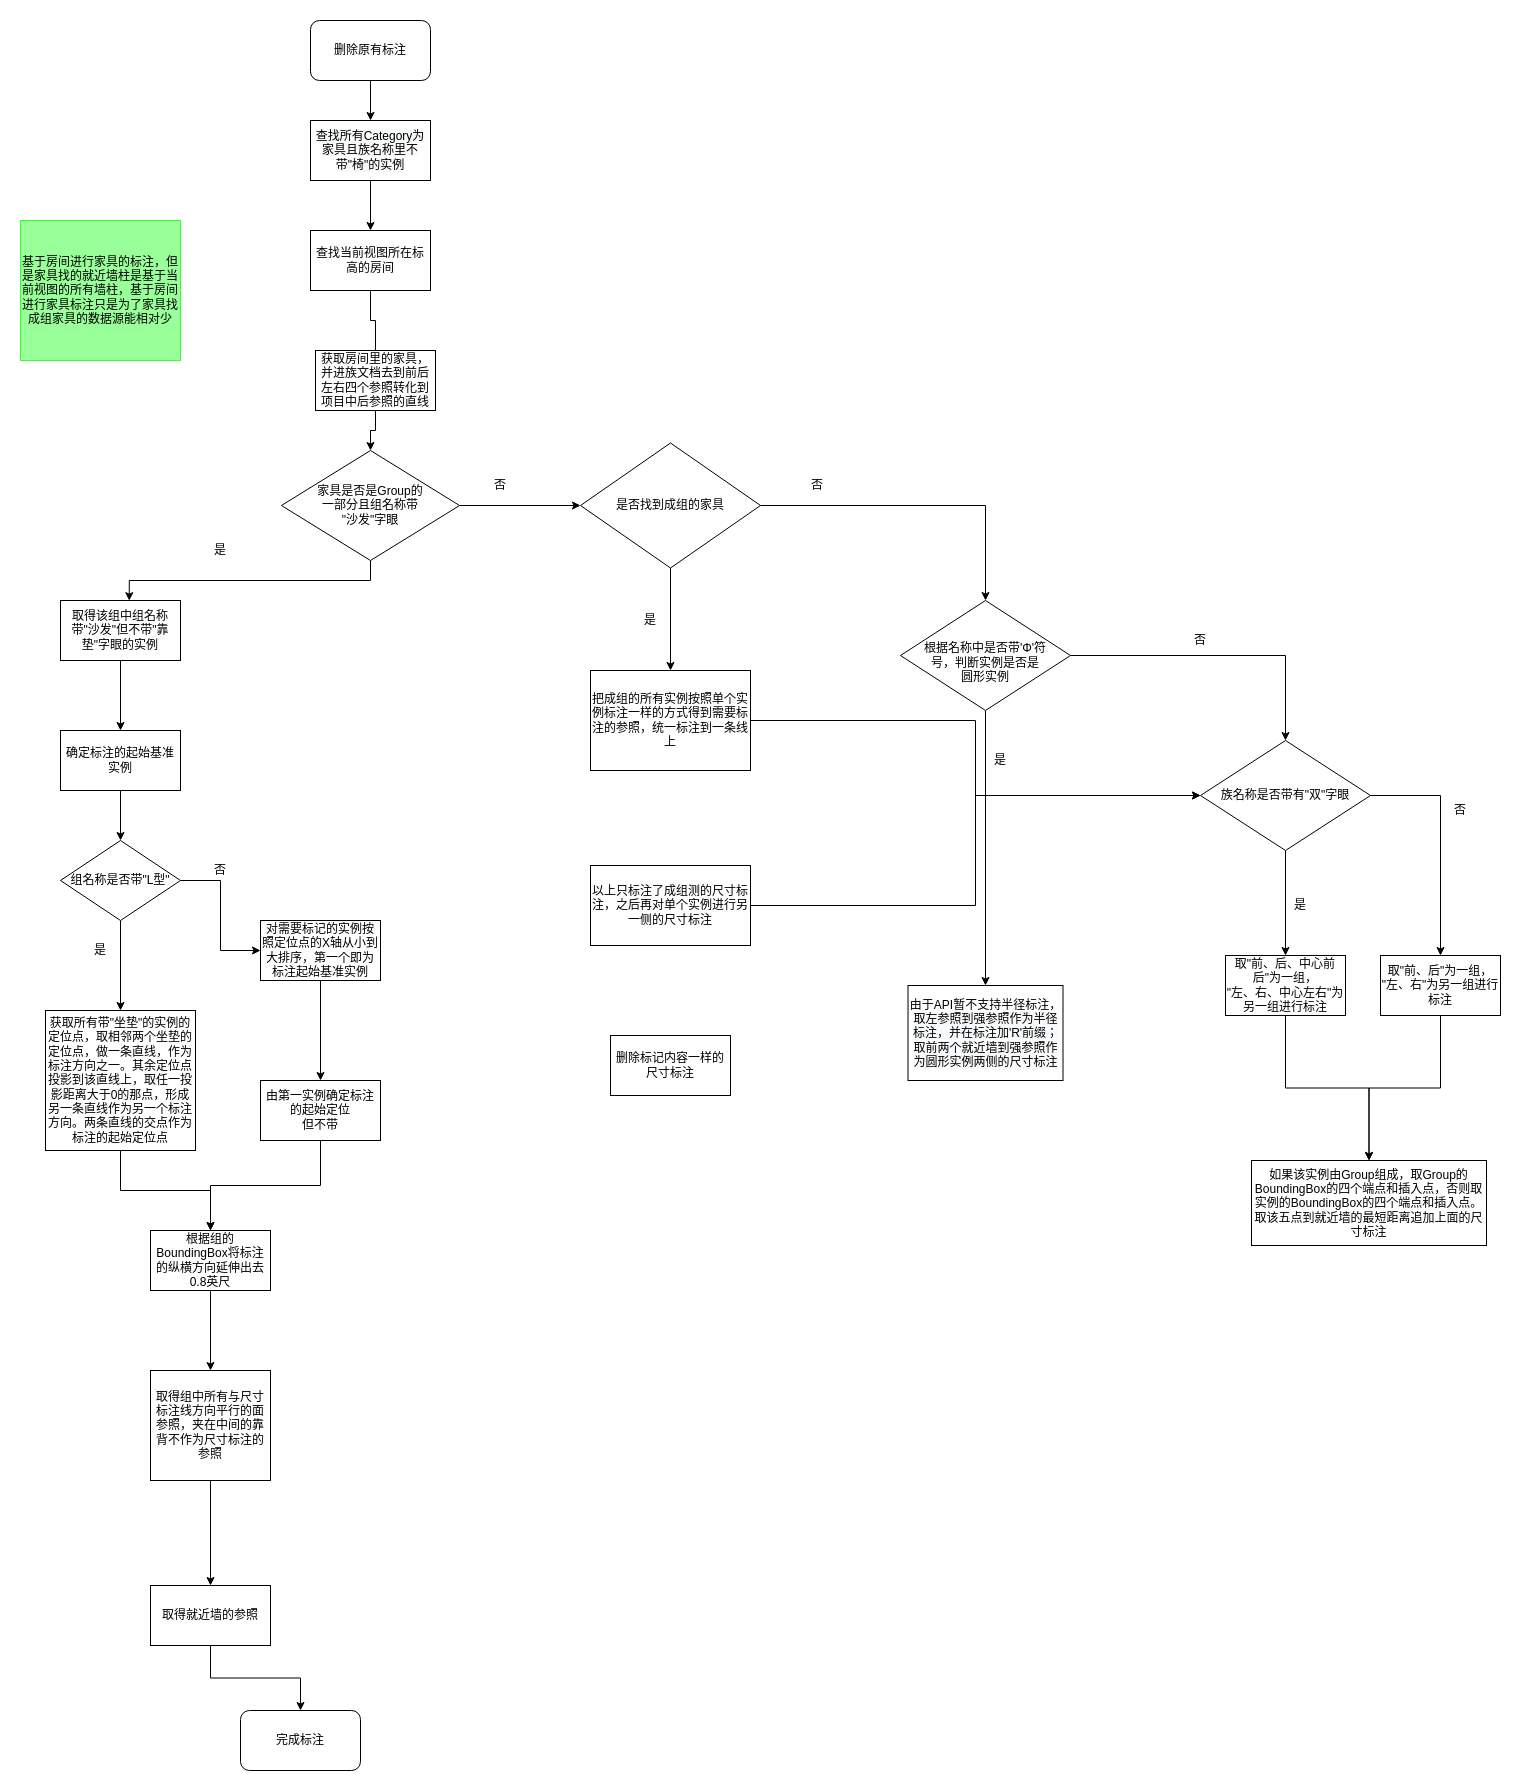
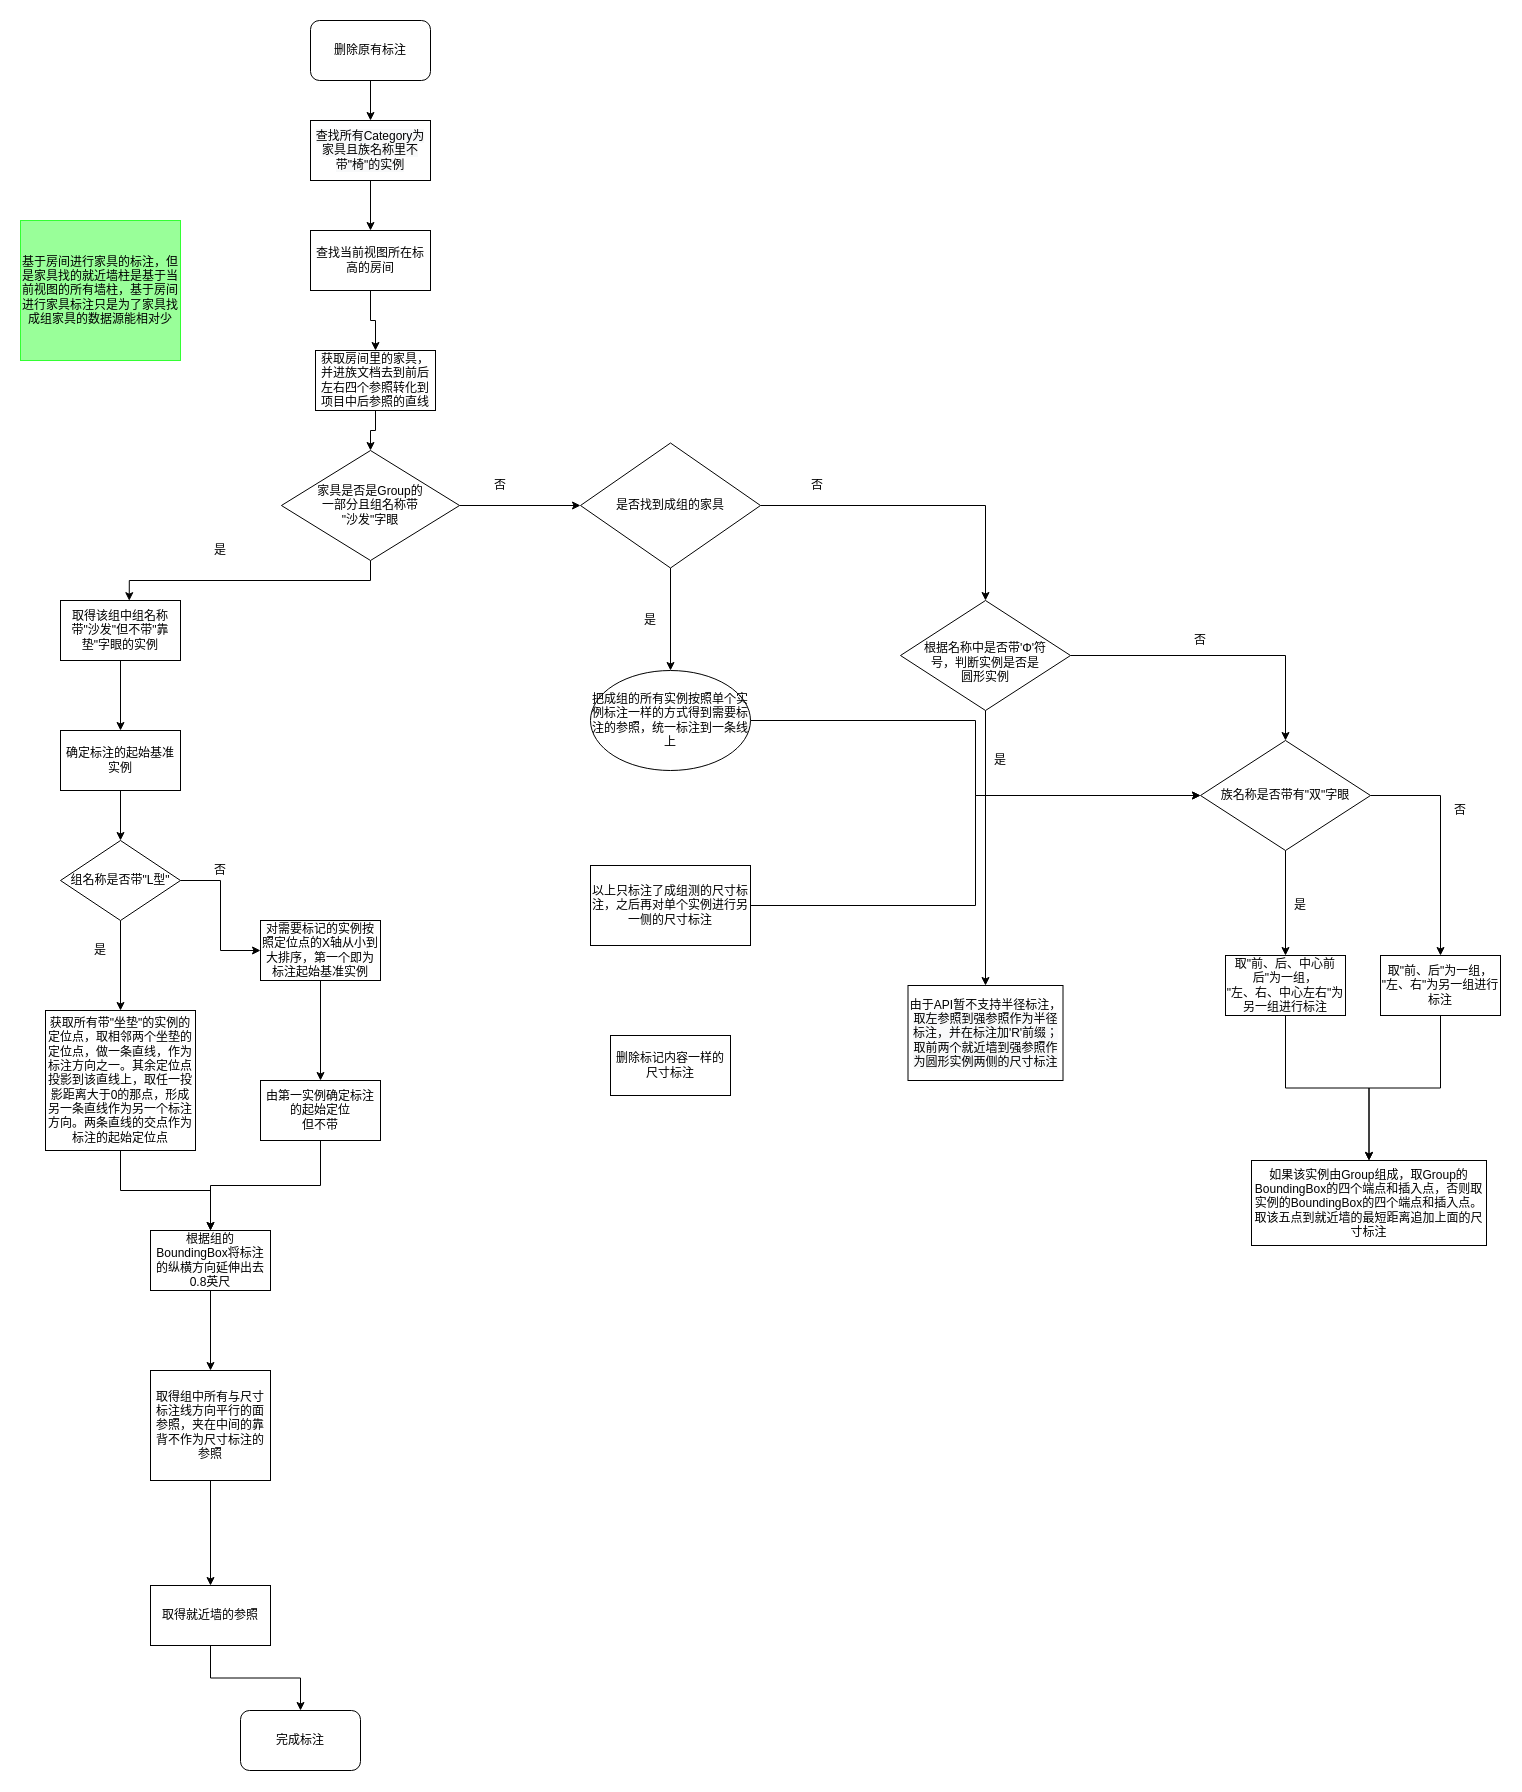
edge "查找当前视图所在标高的房间" -- "获取房间里的家具，并进族文档去到前后左右四个参照转化到项目中后参照的直线": arrowhead none -> classic
node "把成组的所有实例按照单个实例标注一样的方式得到需要标注的参照，统一标注到一条线上": shape rectangle -> ellipse
